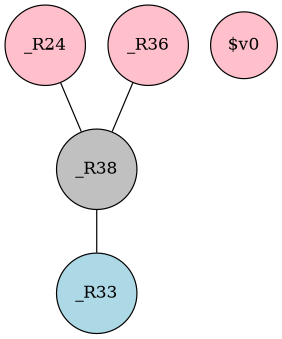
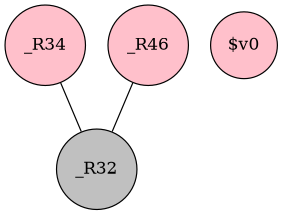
node "_R24": label "_R24" -> "_R34"
node "_R36": label "_R36" -> "_R46"
node "_R38": label "_R38" -> "_R32"
node "_R33": removed
